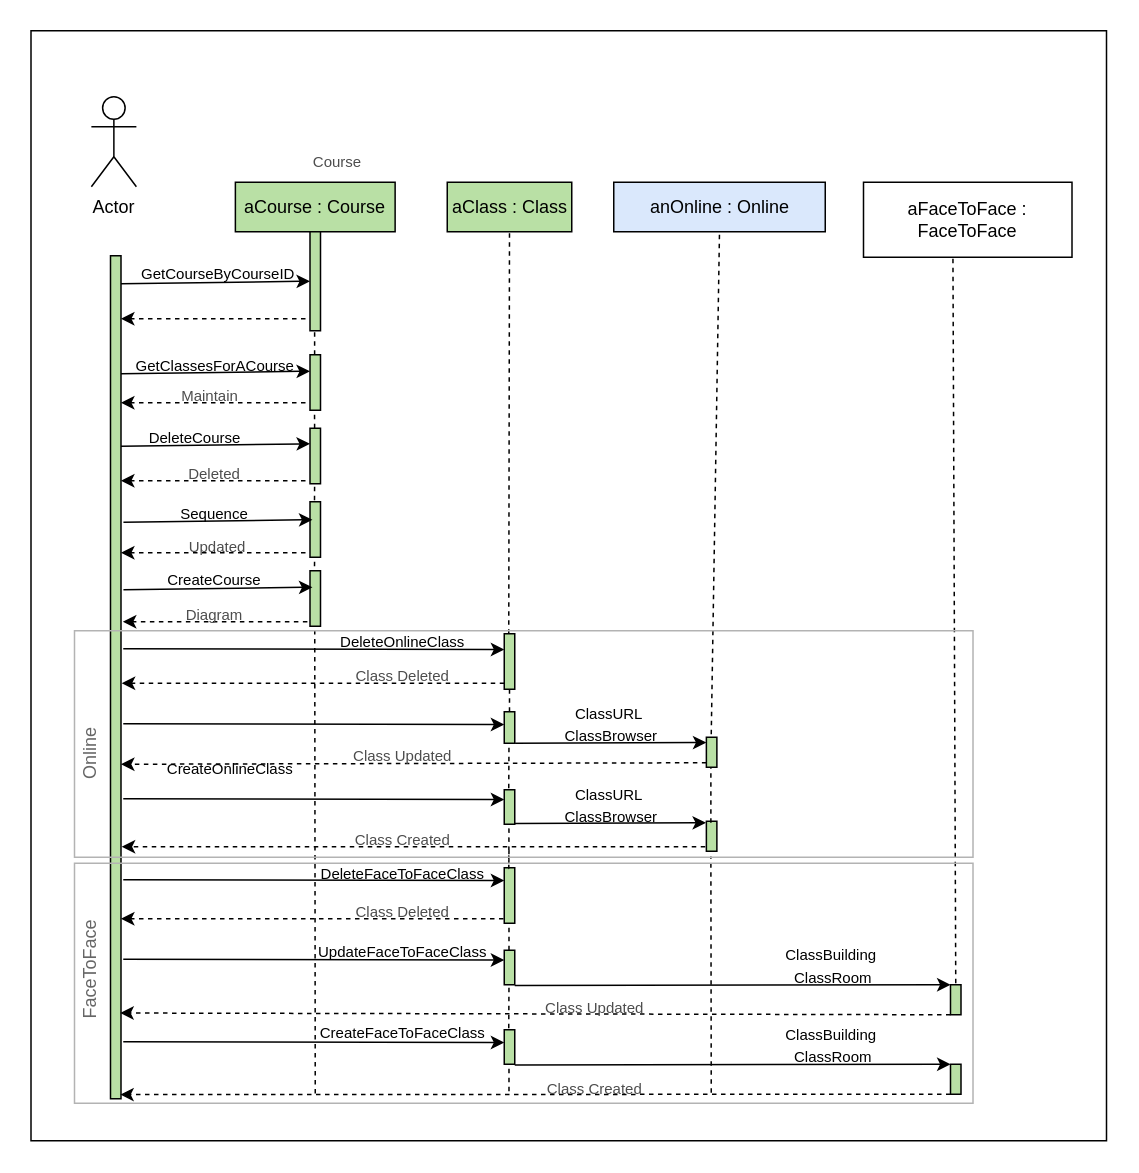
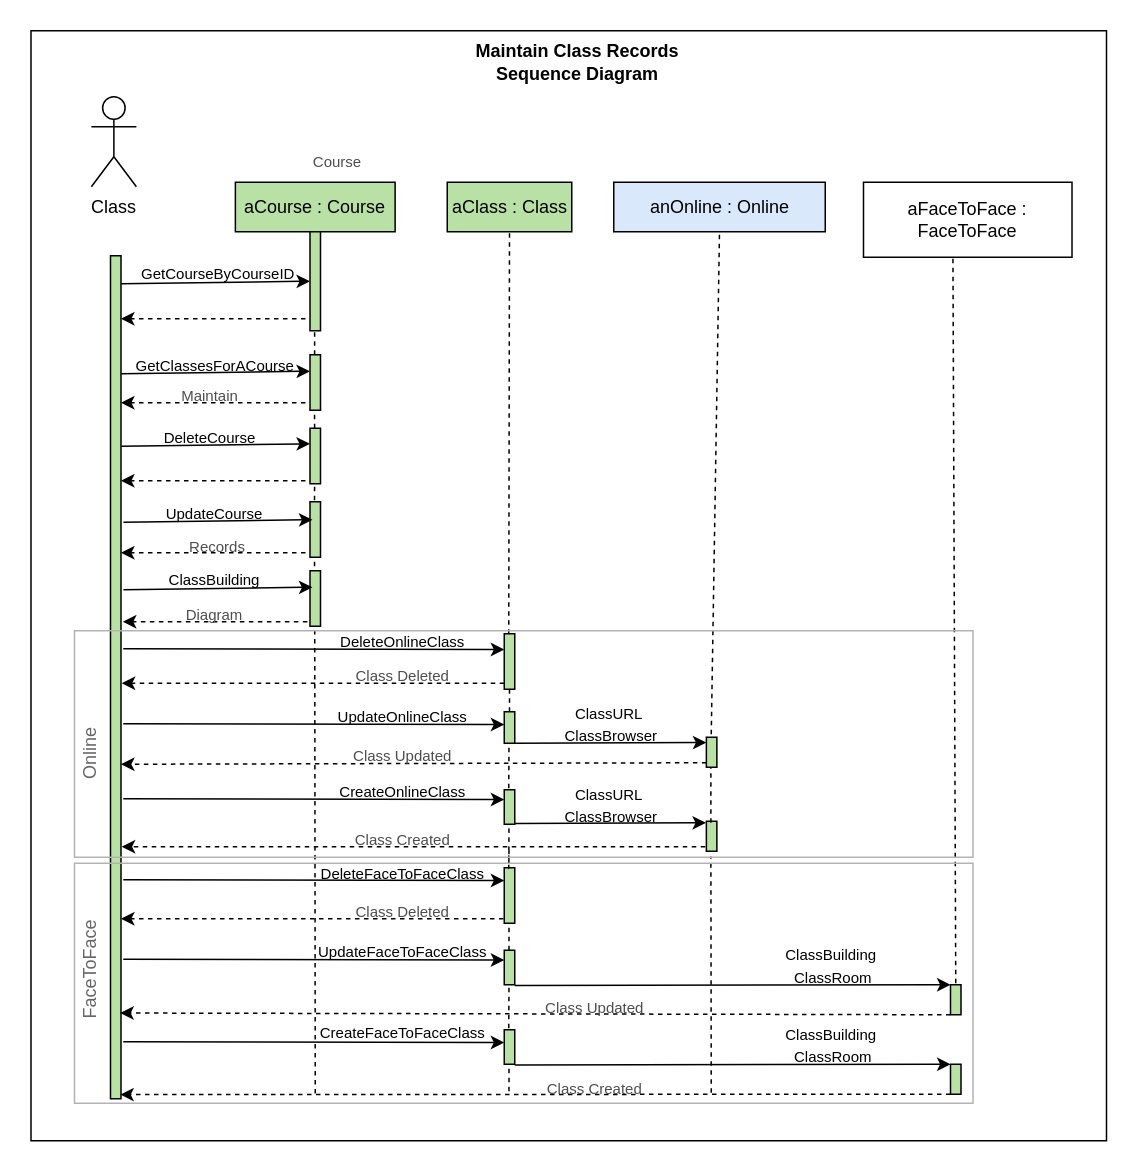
node "Maintain Class Records Sequence Diagram": added
node "Actor": label "Actor" -> "Class"
node "DeleteCourse": moved (195, 437) -> (210, 437)
node "Deleted": removed
node "Sequence": label "Sequence" -> "UpdateCourse"
node "Updated": label "Updated" -> "Records"
node "CreateCourse": label "CreateCourse" -> "ClassBuilding"
node "UpdateOnlineClass": added
node "CreateOnlineClass": moved (230, 769) -> (402, 791)
